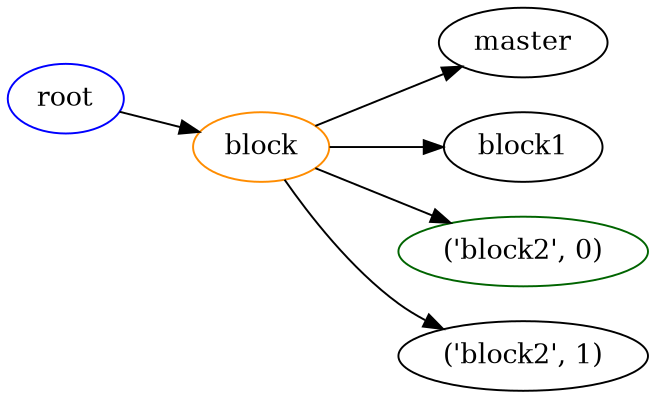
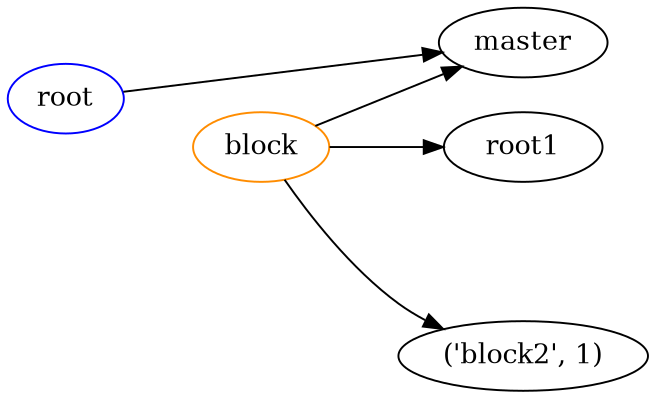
edge "root" -> "block": now "root" -> "master"
node "block1": label "block1" -> "root1"
node "('block2', 0)": removed
